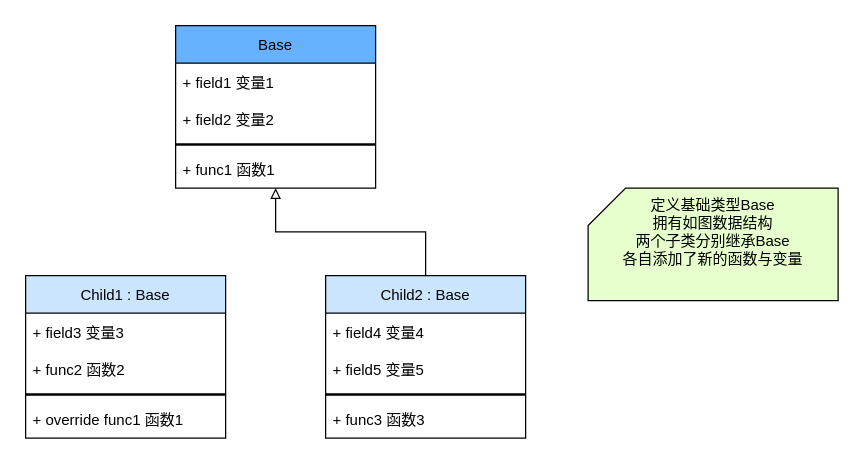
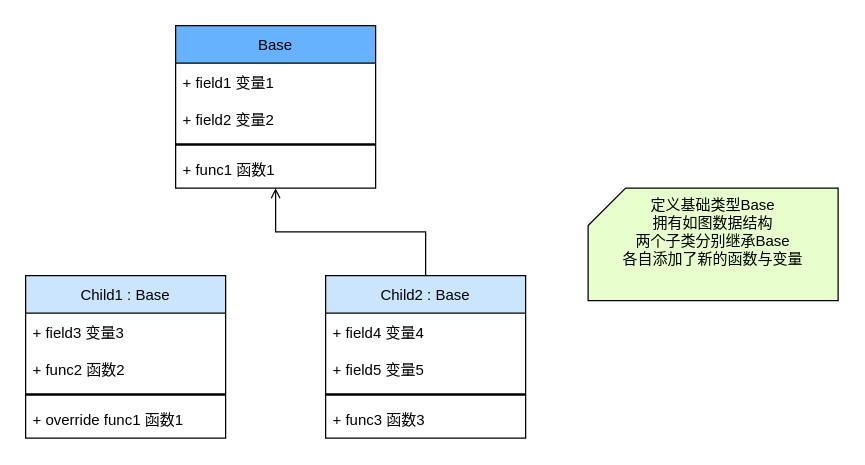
edge "Child2 : Base" -> "Base": arrowhead block -> open
